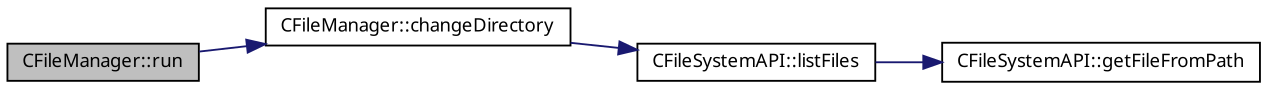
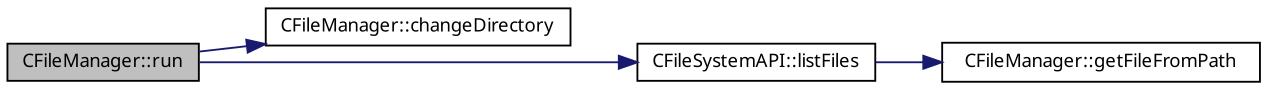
edge "CFileManager::changeDirectory" -> "CFileSystemAPI::listFiles": now "CFileManager::run" -> "CFileSystemAPI::listFiles"
node "CFileSystemAPI::getFileFromPath": label "CFileSystemAPI::getFileFromPath" -> "CFileManager::getFileFromPath"
